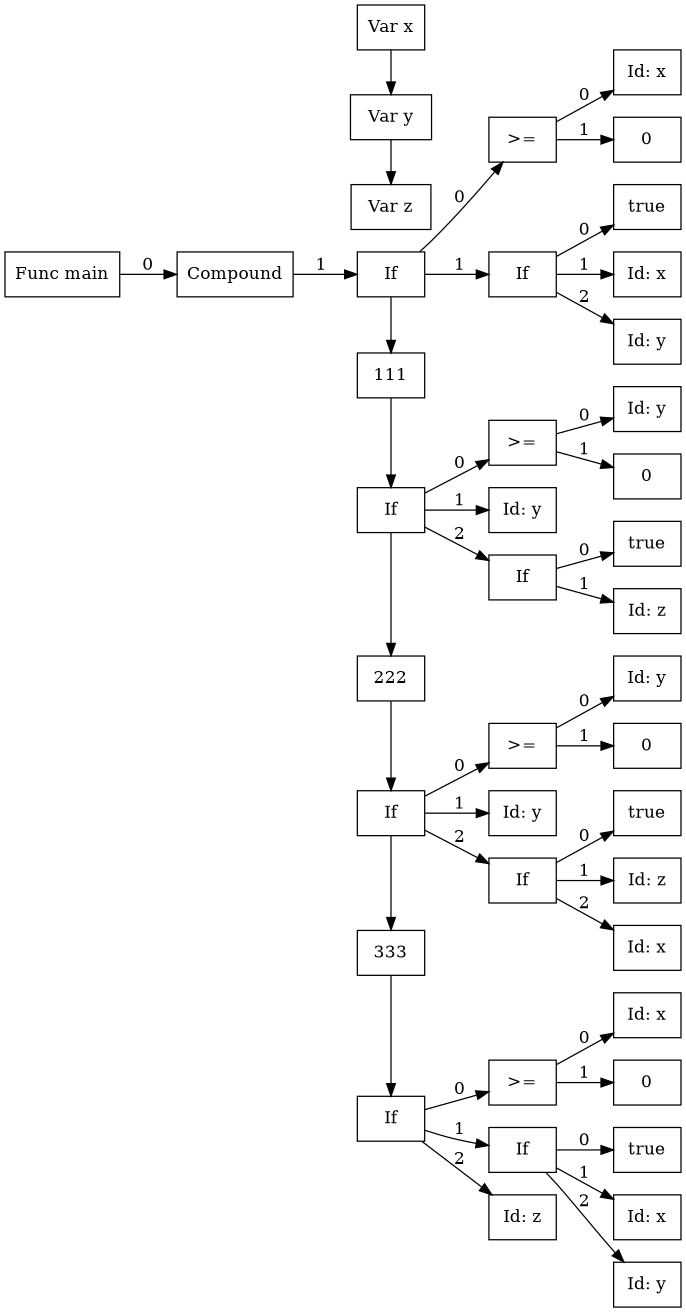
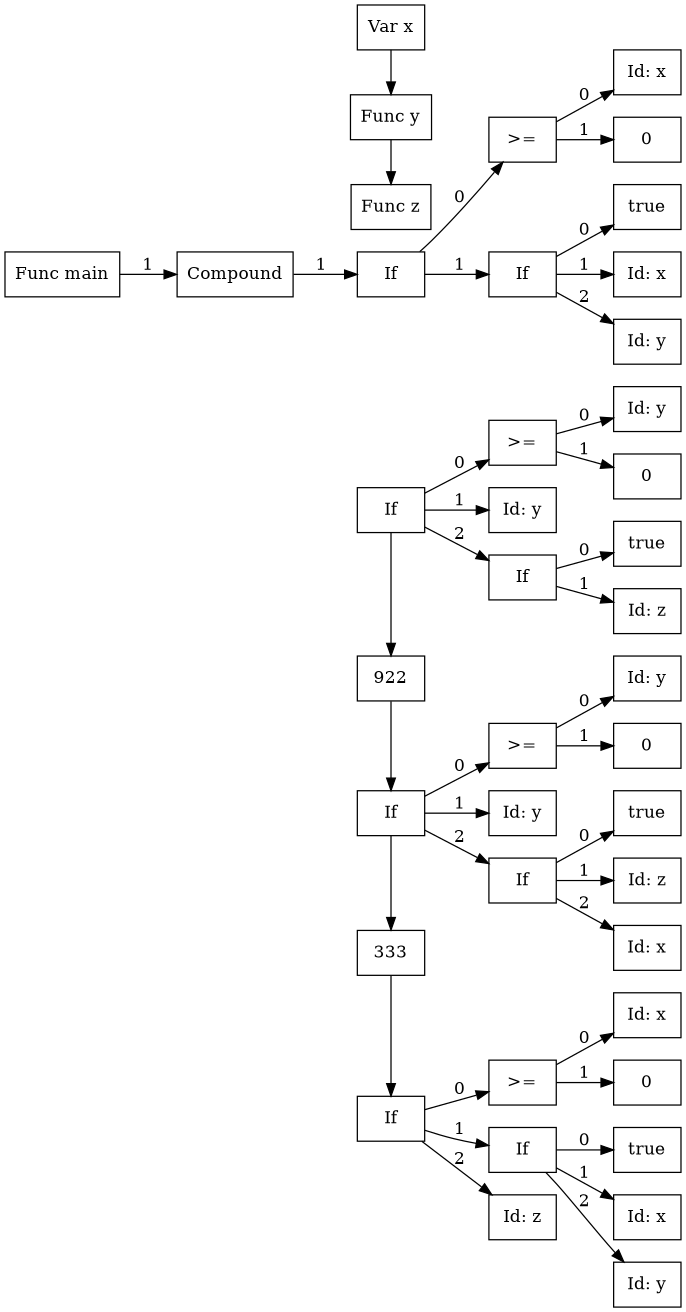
node "Var y": label "Var y" -> "Func y"
node "Var z": label "Var z" -> "Func z"
edge "Func main" -> "Compound": label "0" -> "1"
node "111": removed
node "222": label "222" -> "922"
